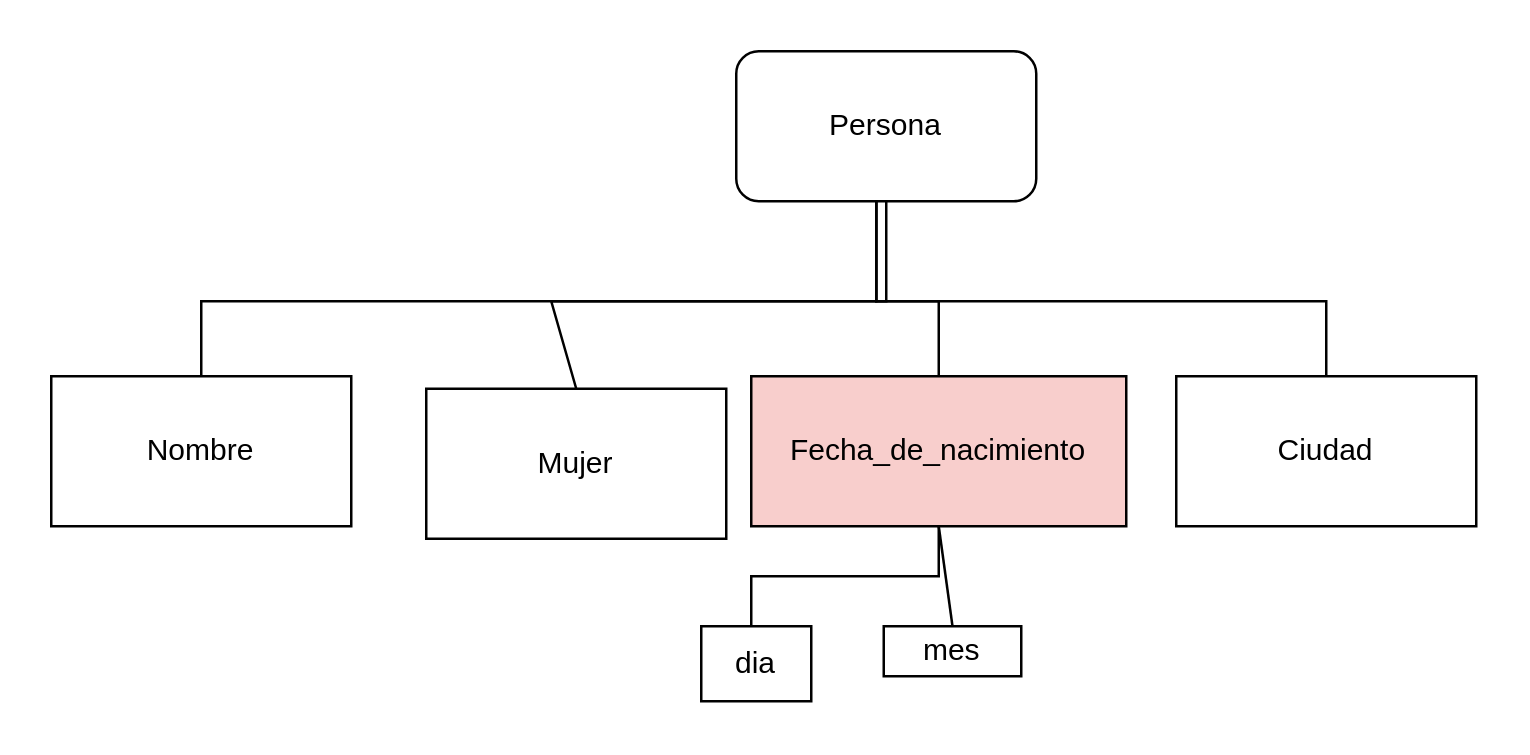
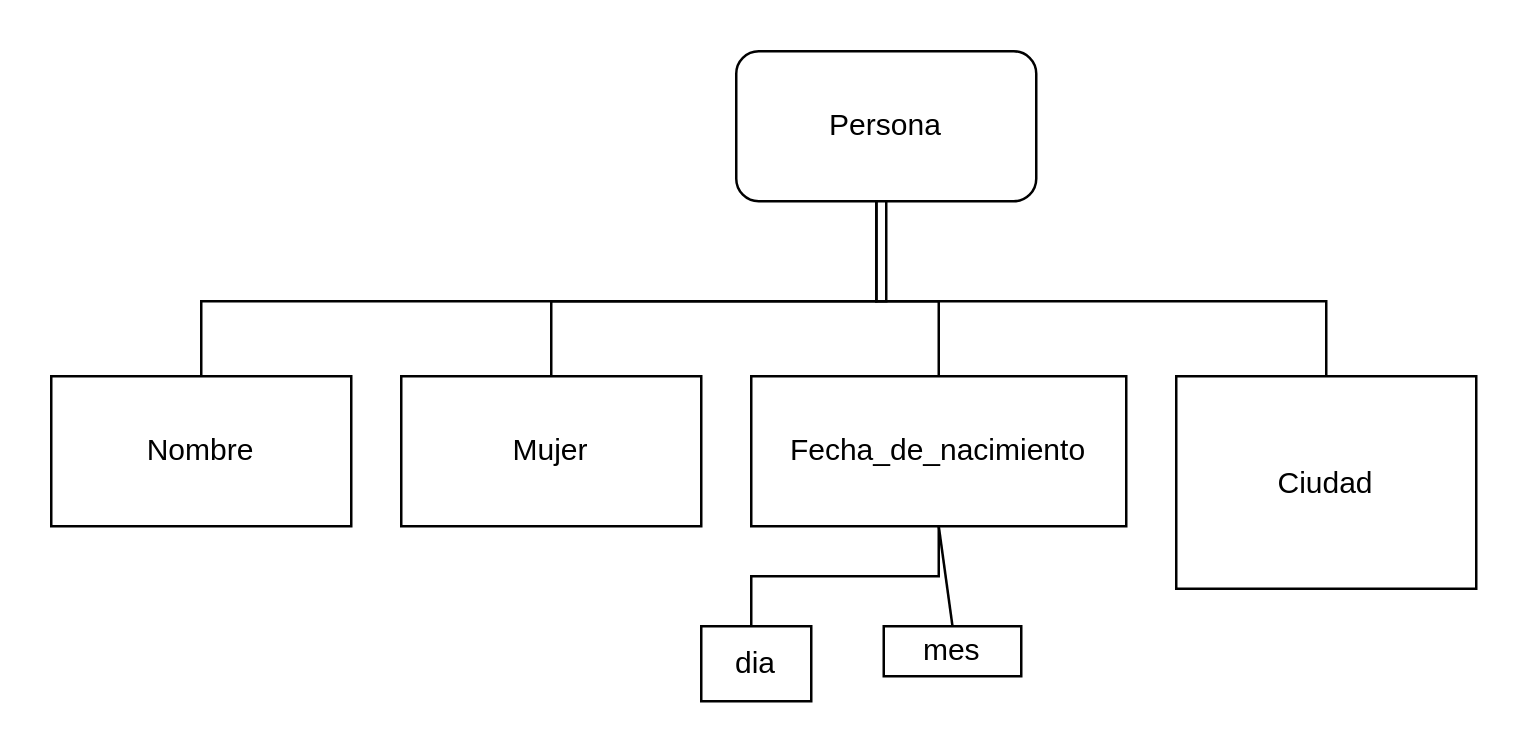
node "Fecha_de_nacimiento": fillcolor #f8cecc -> #ffffff
node "Ciudad": size 300x150 -> 300x213
node "Mujer": moved (576, 464) -> (551, 451)
